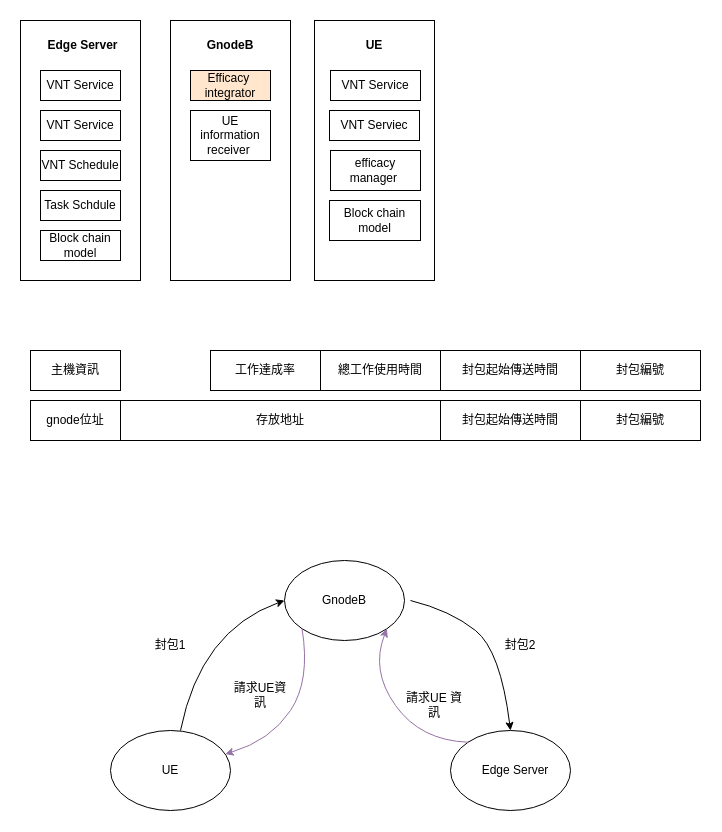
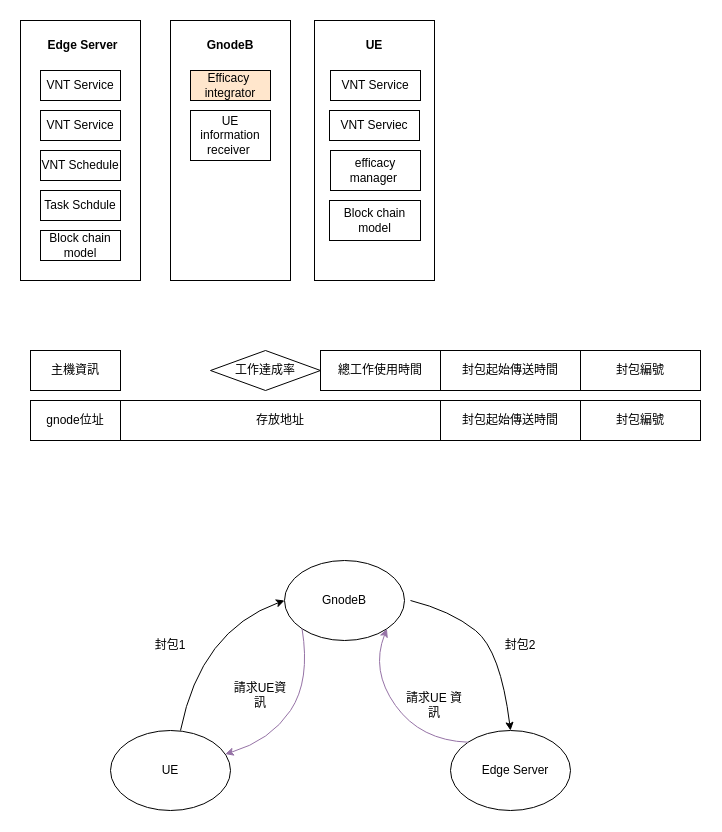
node "工作達成率": shape rectangle -> diamond
